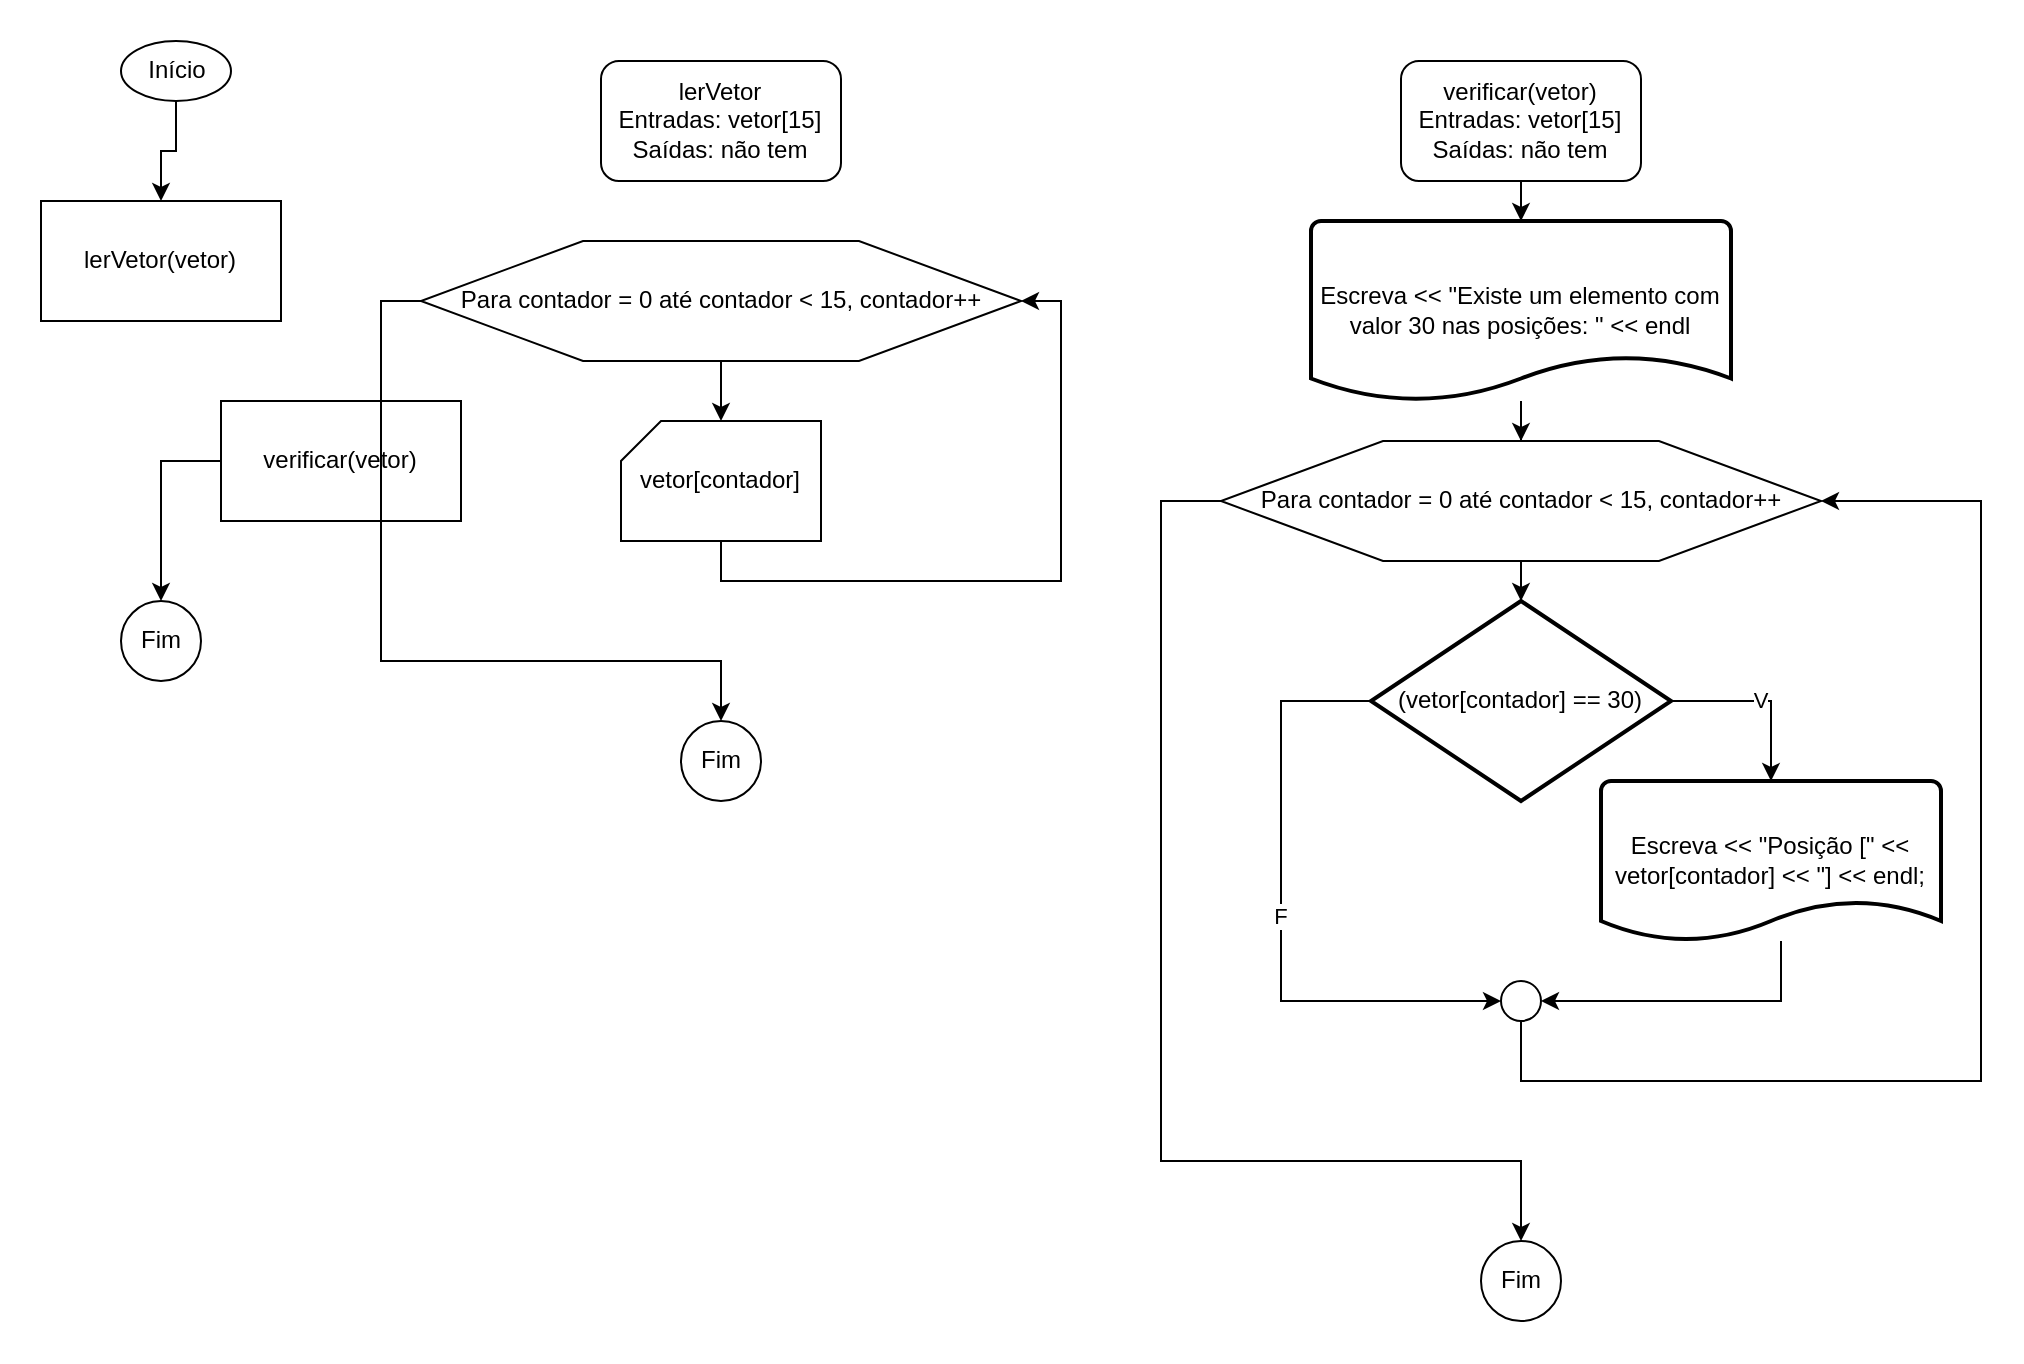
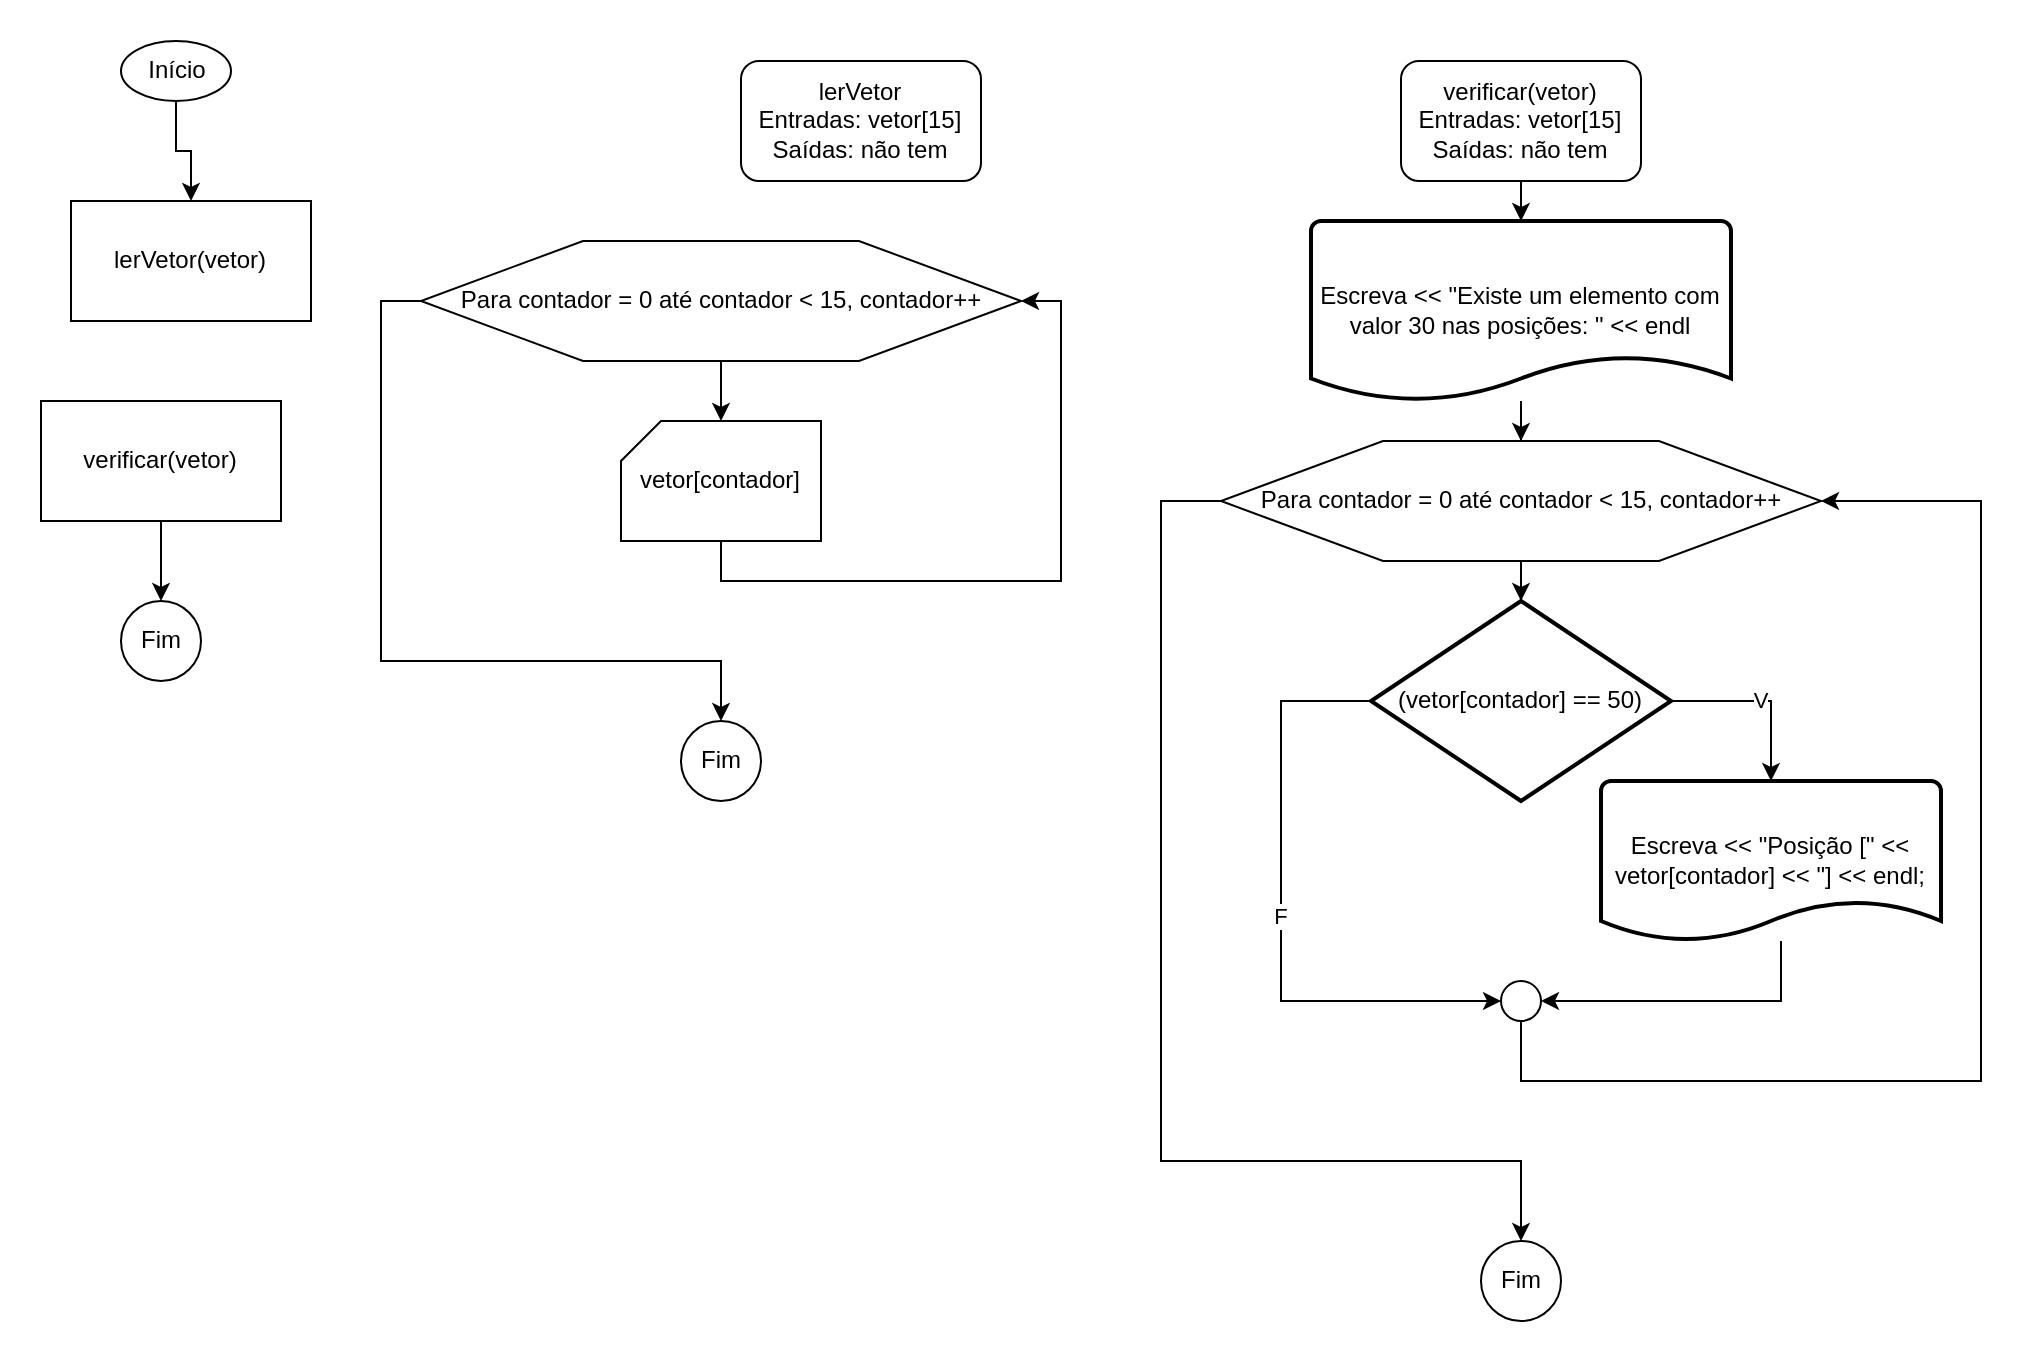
node "lerVetor Entradas: vetor[15] Saídas: não tem": moved (721, 121) -> (861, 121)
node "lerVetor(vetor)": moved (161, 261) -> (191, 261)
node "verificar(vetor)": moved (341, 461) -> (161, 461)
node "(vetor[contador] == 30)": label "(vetor[contador] == 30)" -> "(vetor[contador] == 50)"
